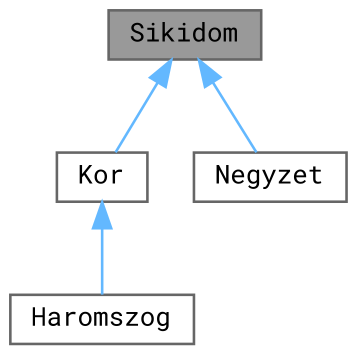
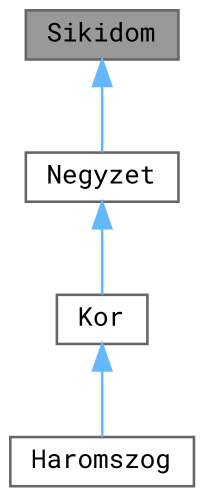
edge "Kor" -> "Sikidom": now "Kor" -> "Negyzet"
